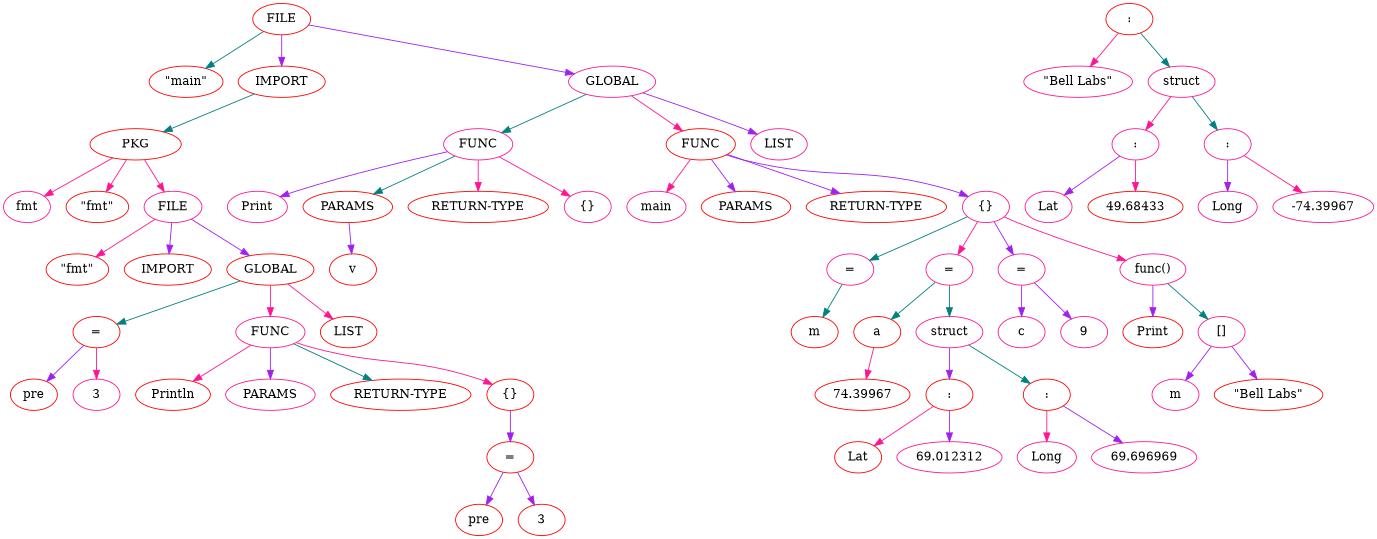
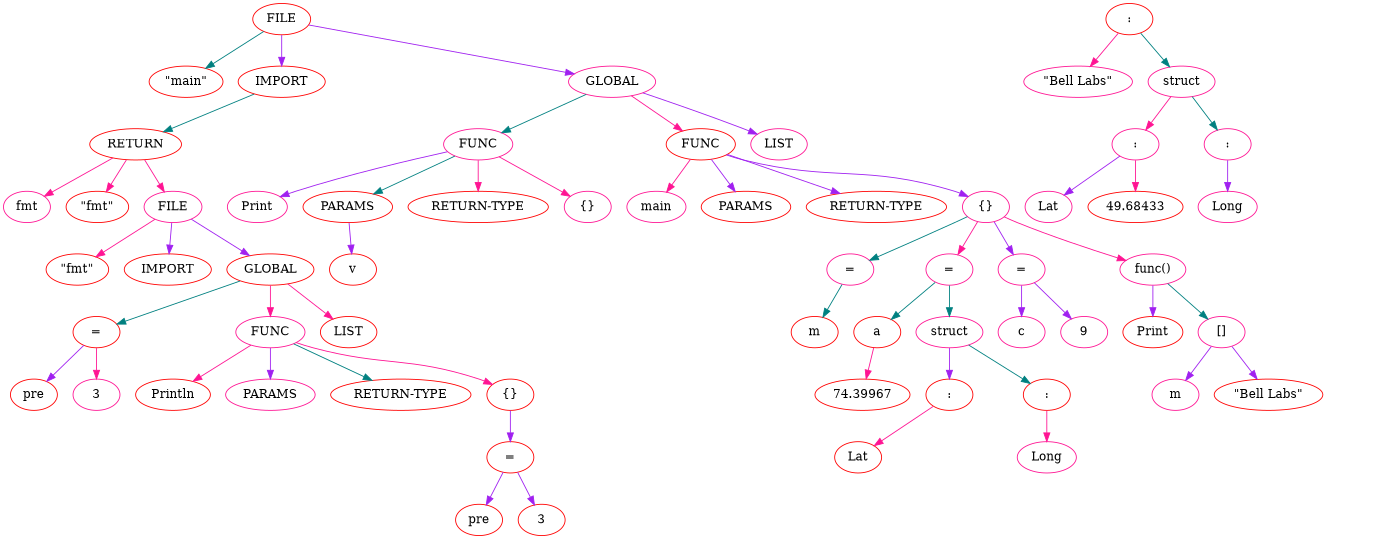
node "PKG": label "PKG" -> "RETURN"
node "-74.39967": removed
node "69.012312": removed
node "69.696969": removed
